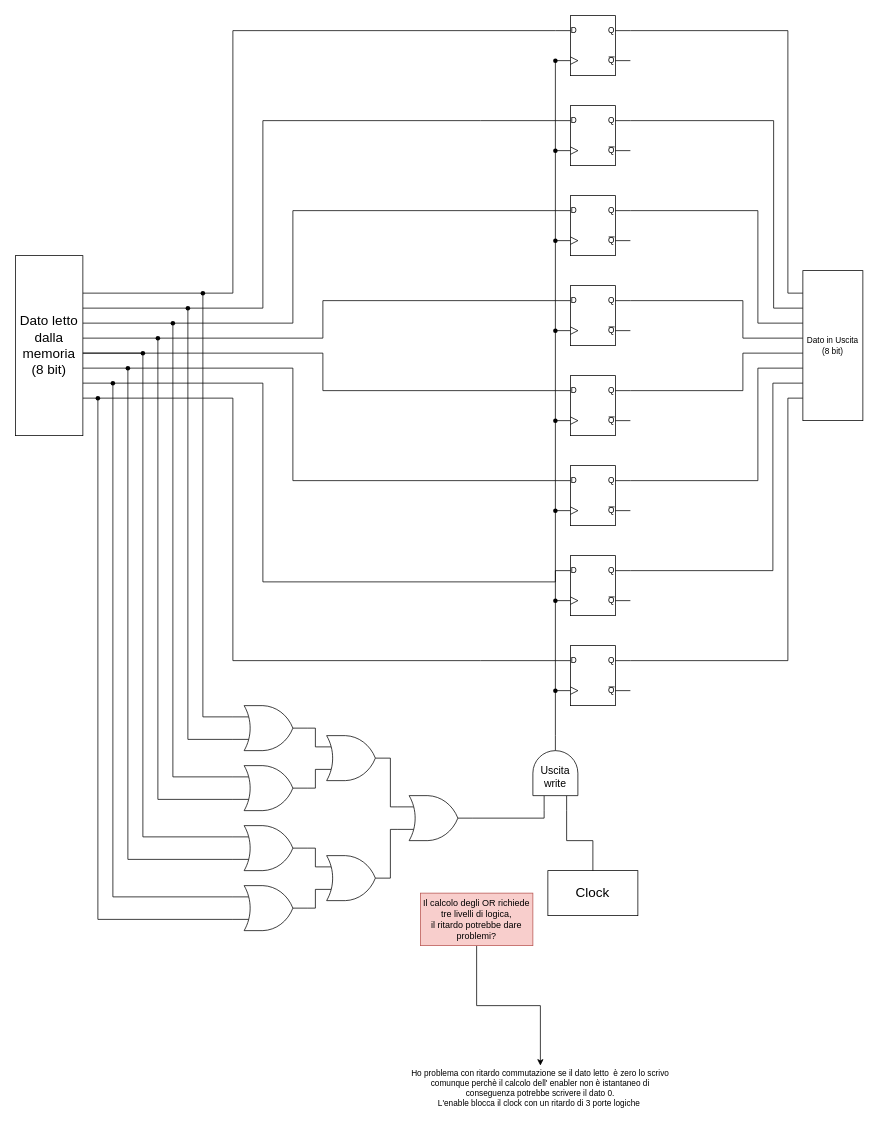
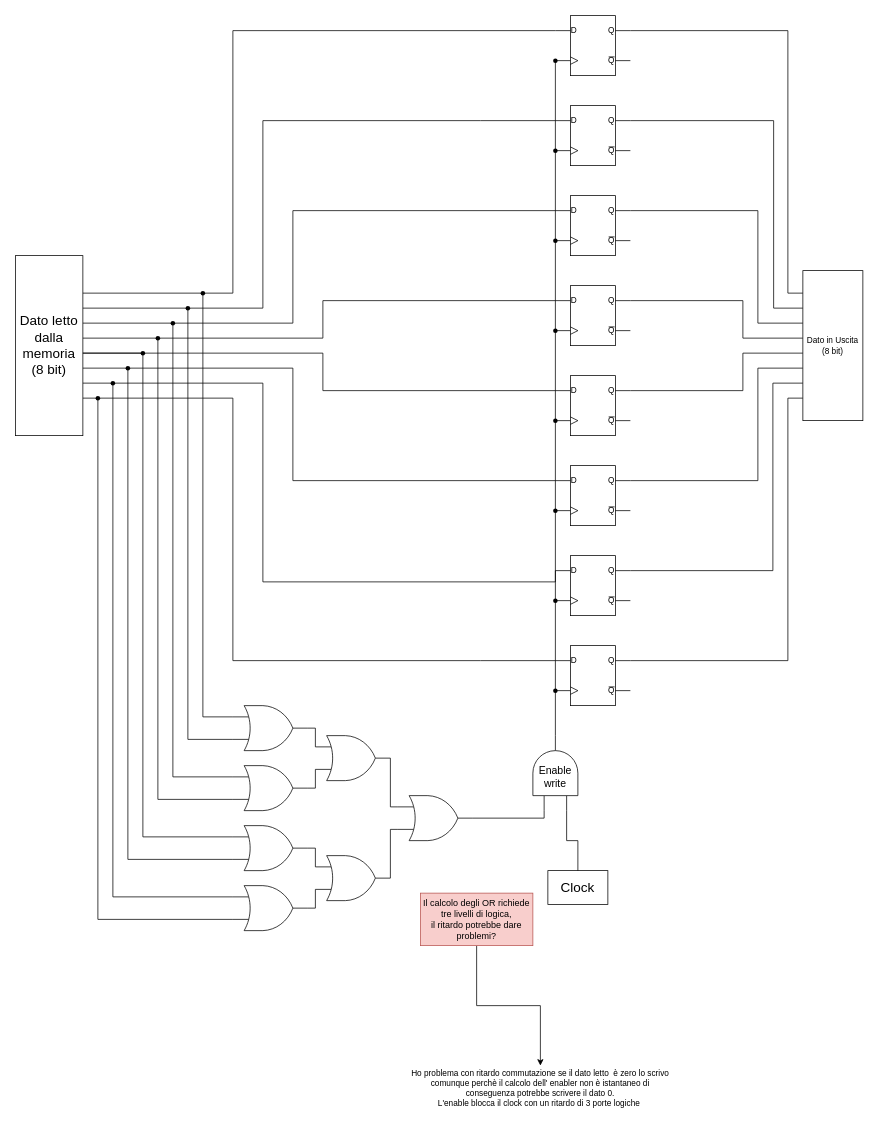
node "Uscita write": label "Uscita write" -> "Enable write"
node "Clock": size 90x45 -> 60x34
